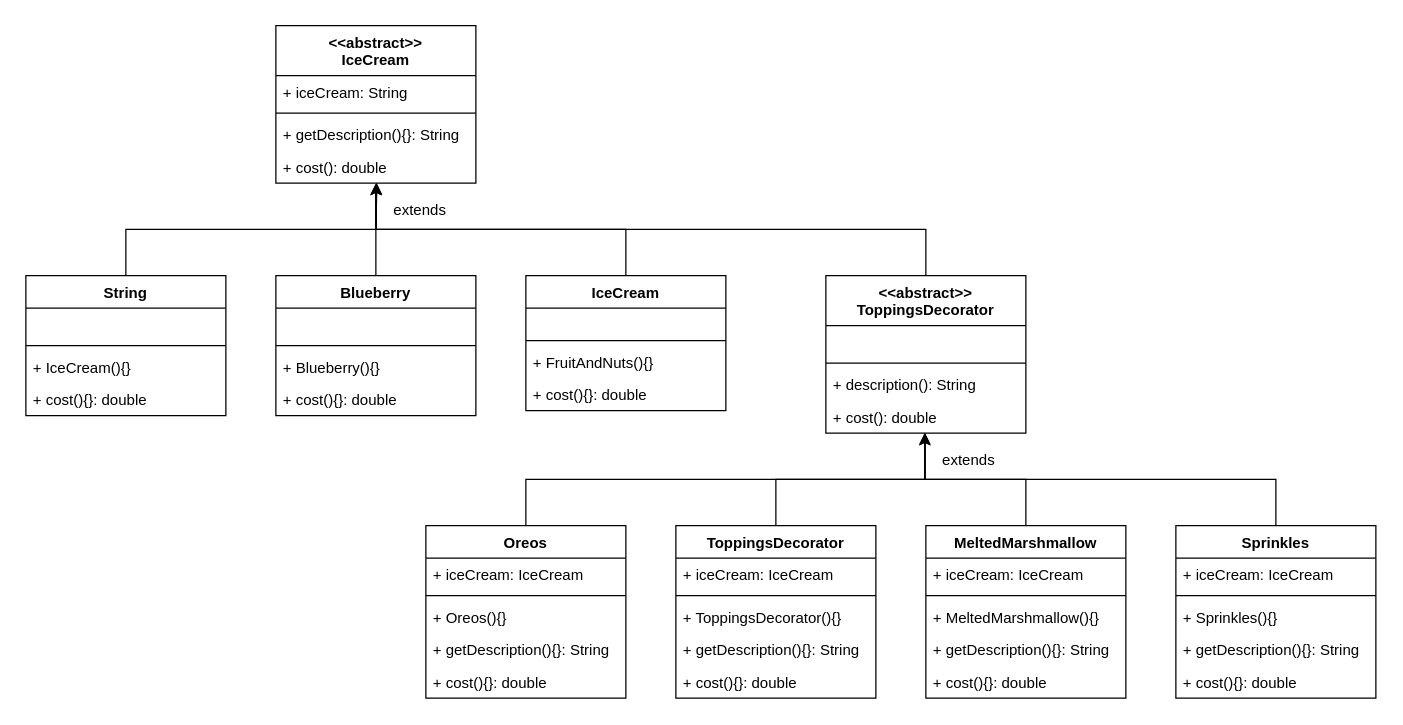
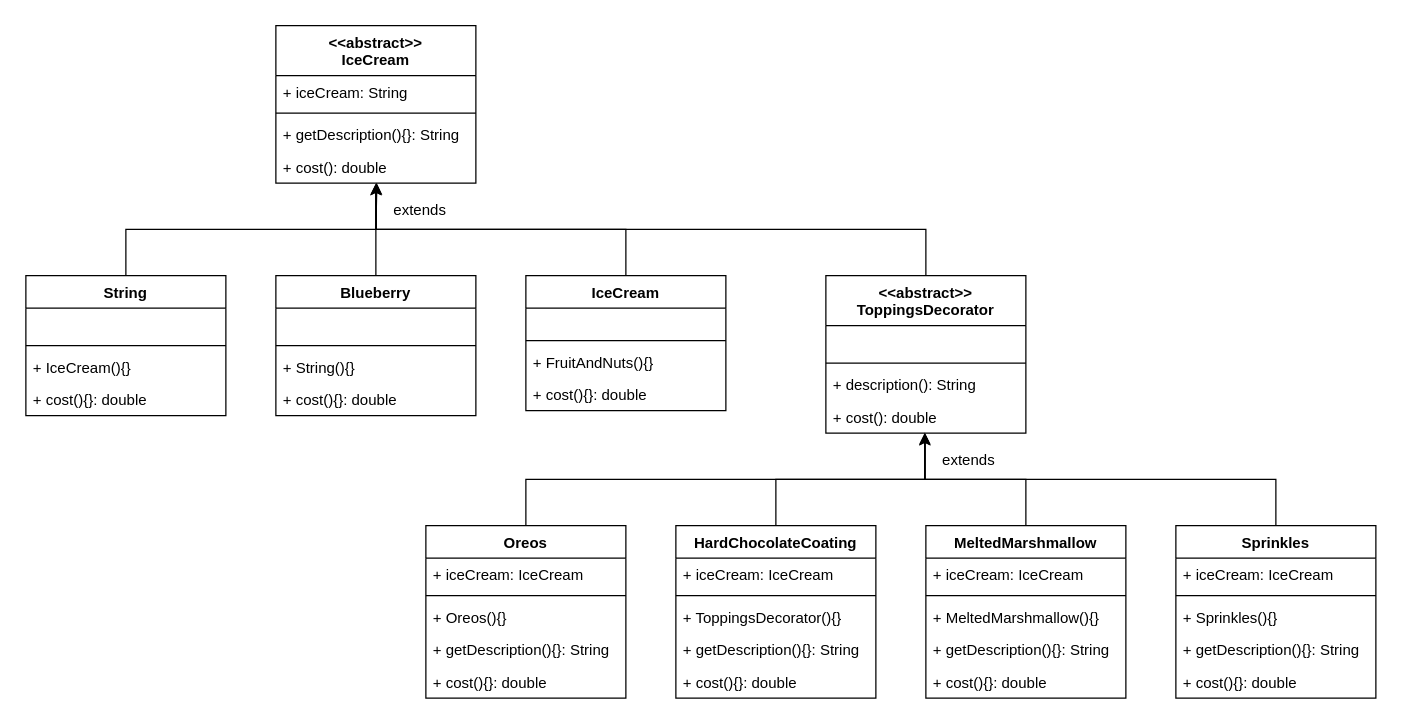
node "+ Blueberry(){}": label "+ Blueberry(){}" -> "+ String(){}"
node "ToppingsDecorator": label "ToppingsDecorator" -> "HardChocolateCoating"
